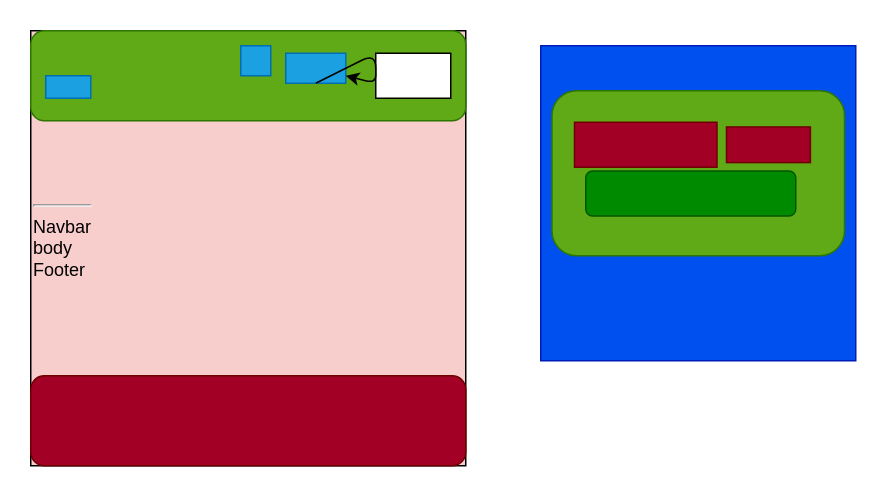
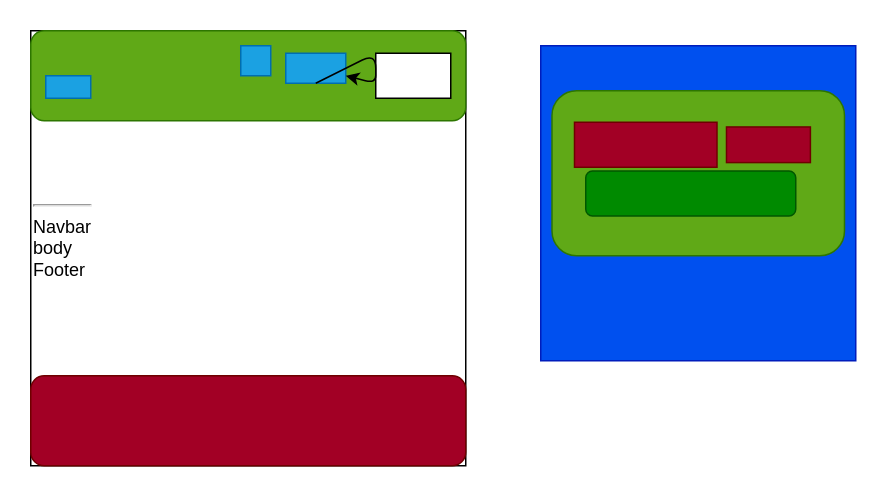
node "Navbar body Footer": fillcolor #f8cecc -> #ffffff
